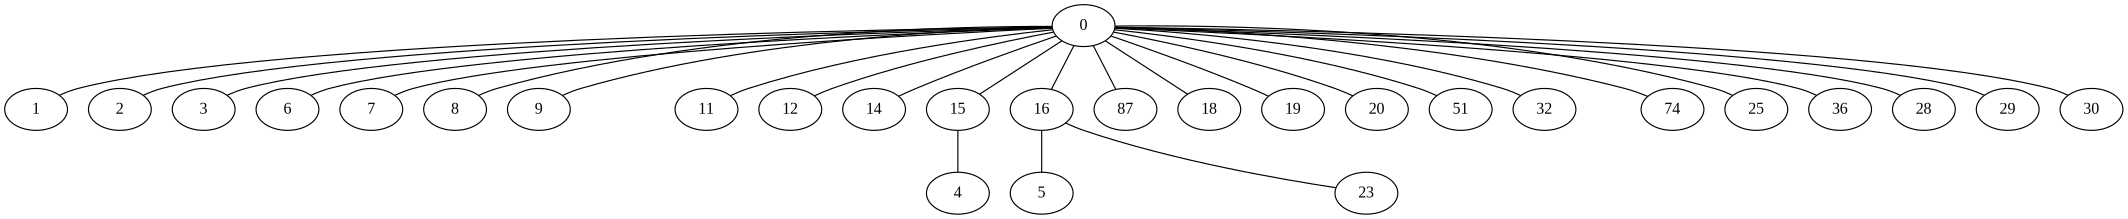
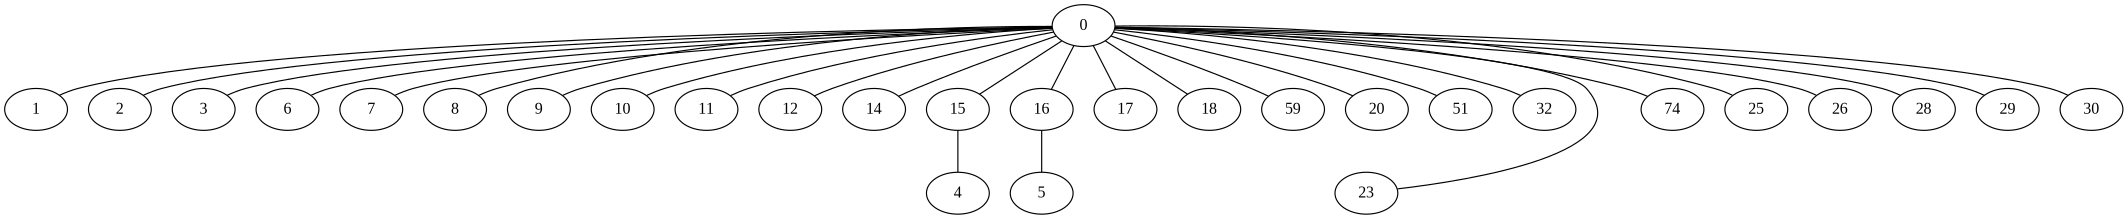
node "10": added
node "87": label "87" -> "17"
node "19": label "19" -> "59"
node "36": label "36" -> "26"
edge "16" -- "23": now "0" -- "23"
